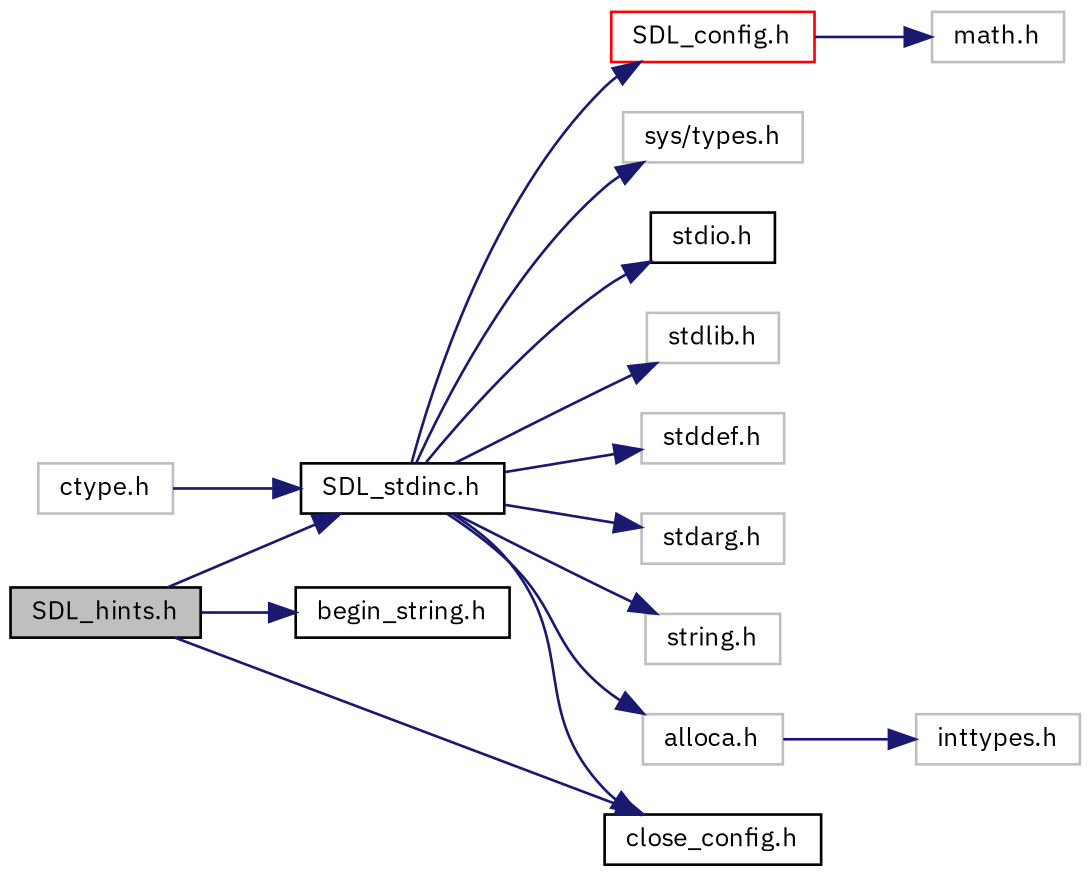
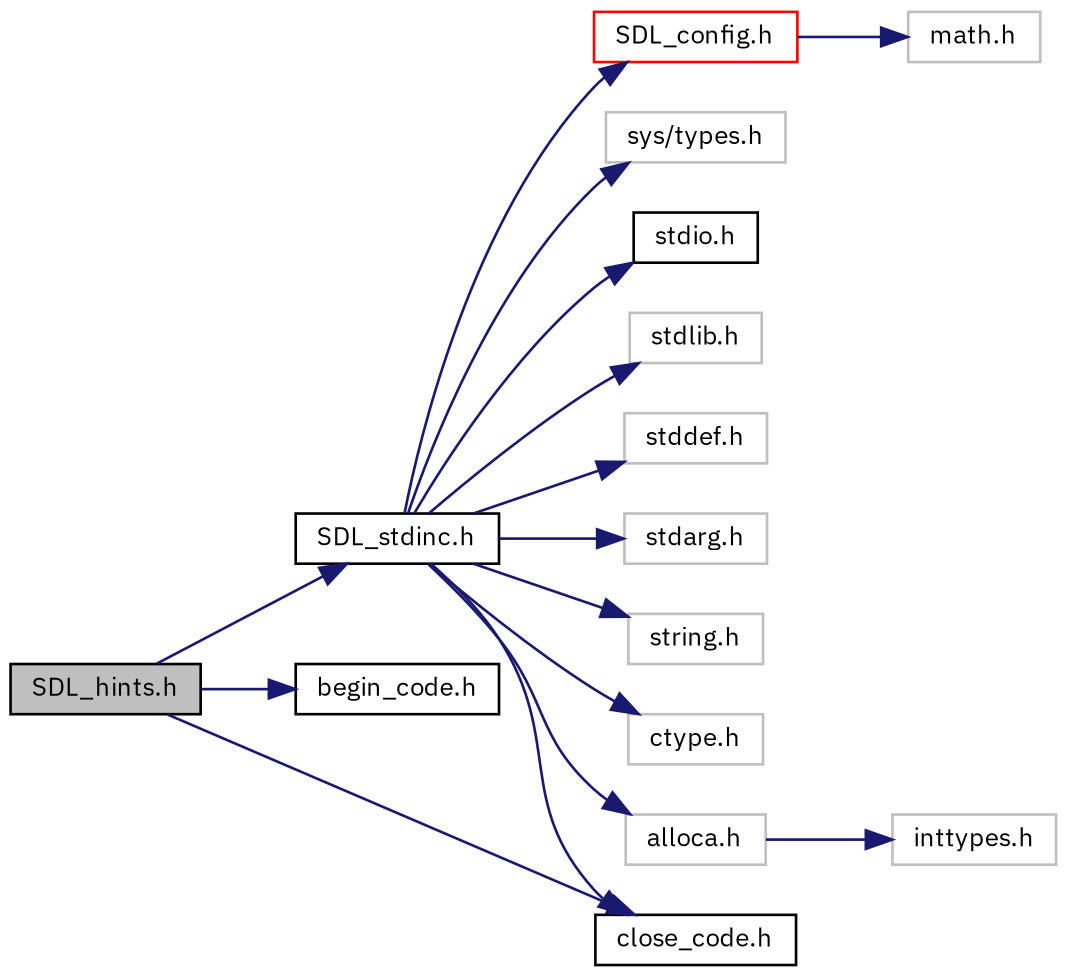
edge "ctype.h" -> "SDL_stdinc.h": reversed
node "begin_string.h": label "begin_string.h" -> "begin_code.h"
node "close_config.h": label "close_config.h" -> "close_code.h"
